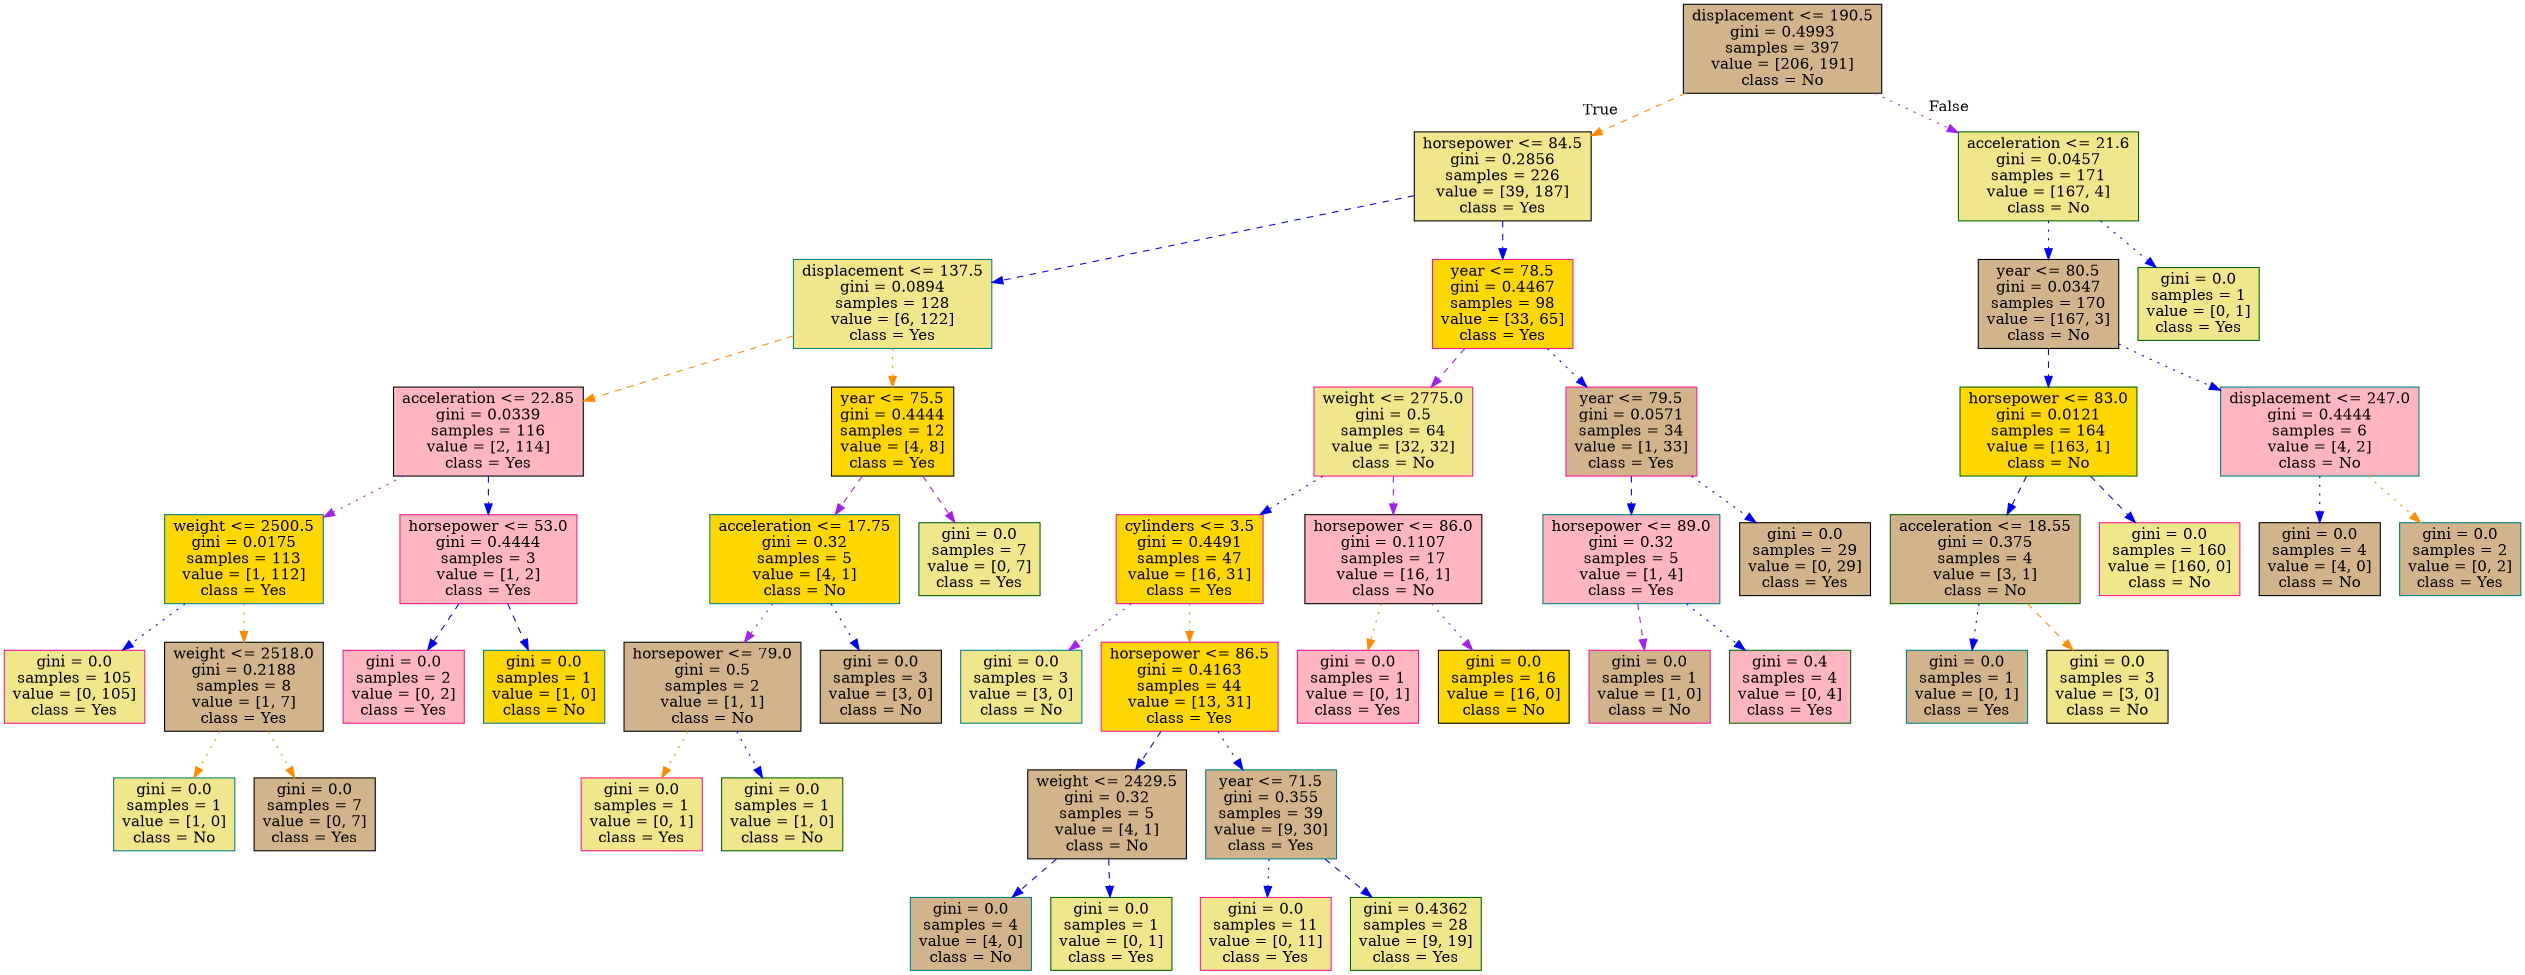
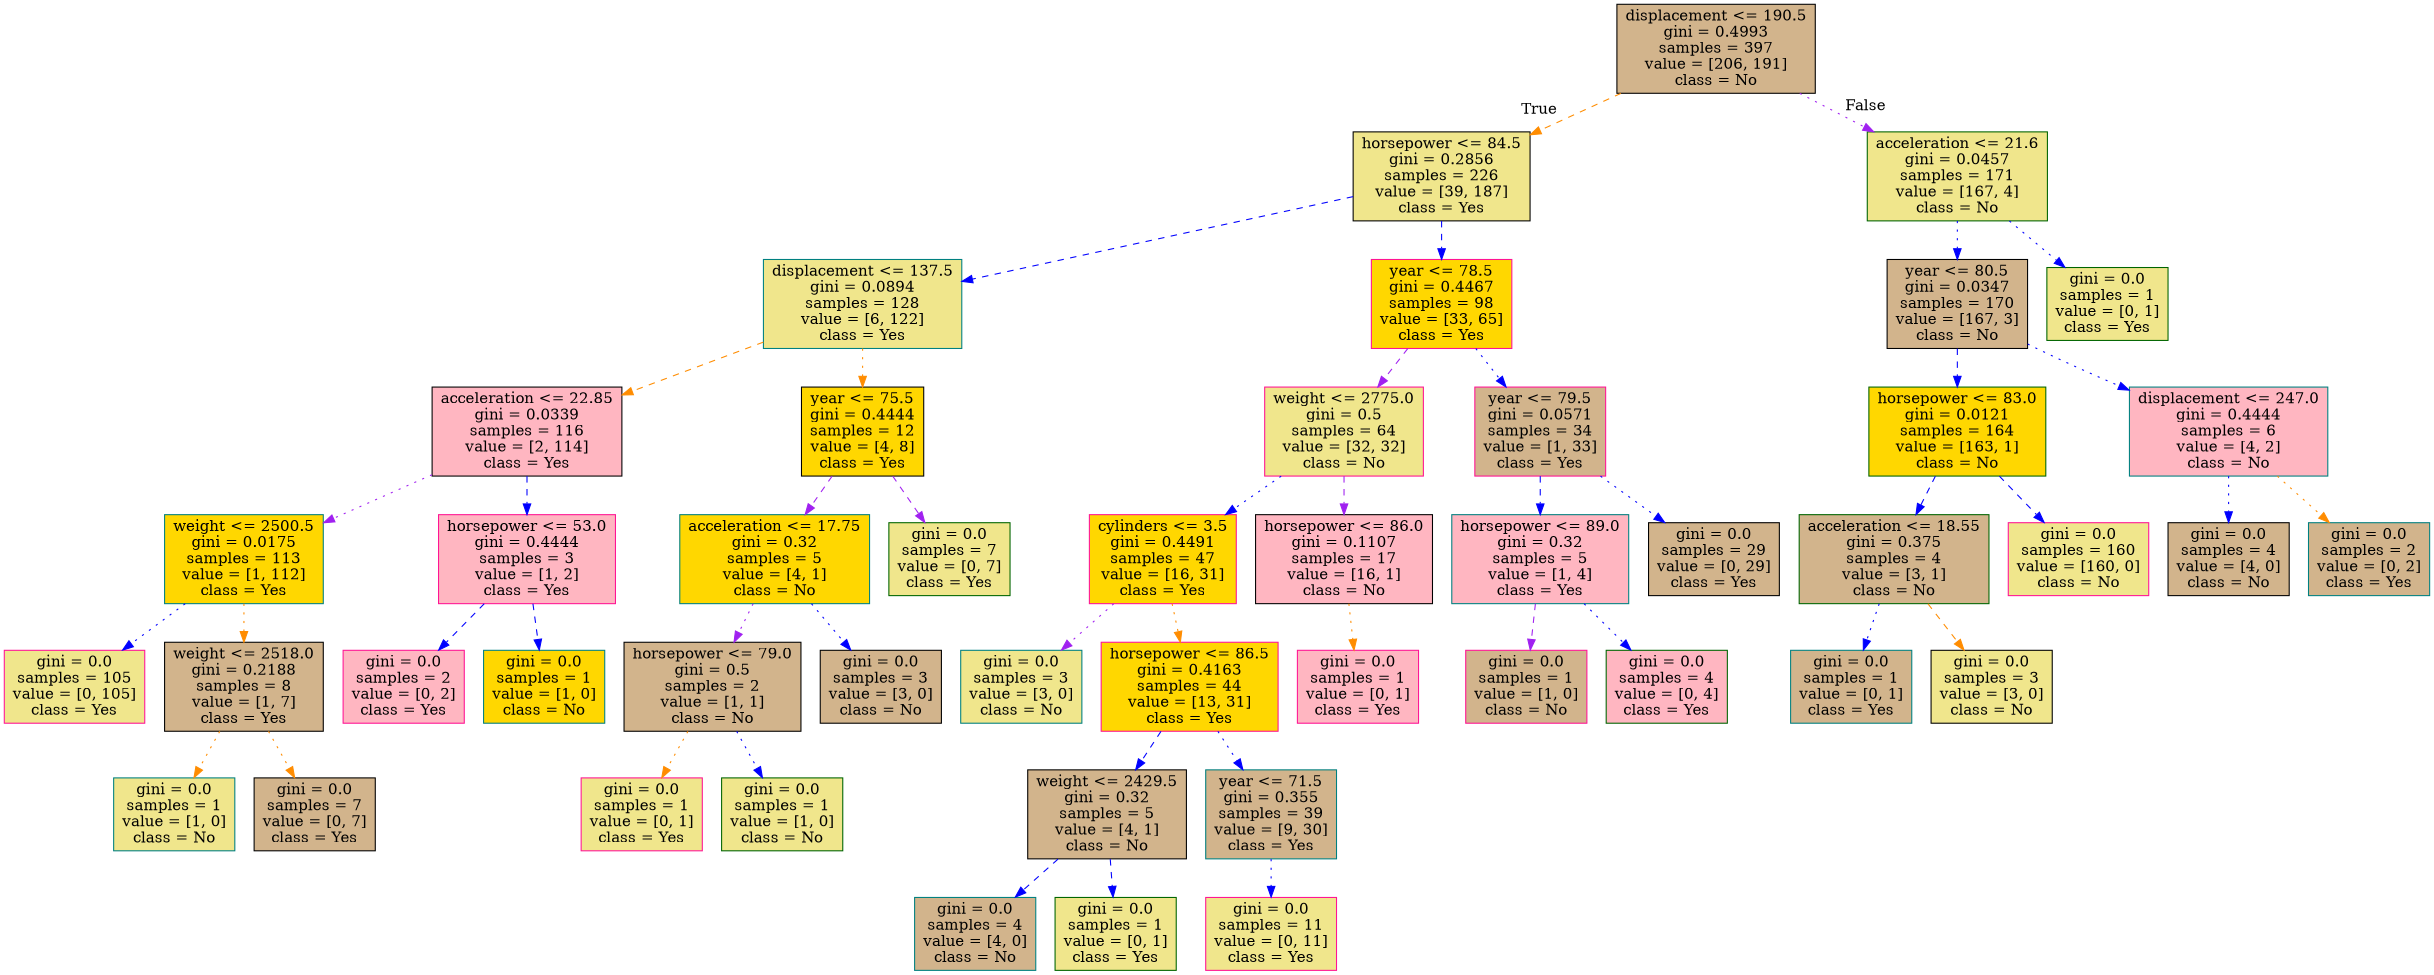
node "gini = 0.0 samples = 16 value = [16, 0] class = No": removed
node "gini = 0.4 samples = 4 value = [0, 4] class = Yes": label "gini = 0.4 samples = 4 value = [0, 4] class = Yes" -> "gini = 0.0 samples = 4 value = [0, 4] class = Yes"
node "gini = 0.4362 samples = 28 value = [9, 19] class = Yes": removed
